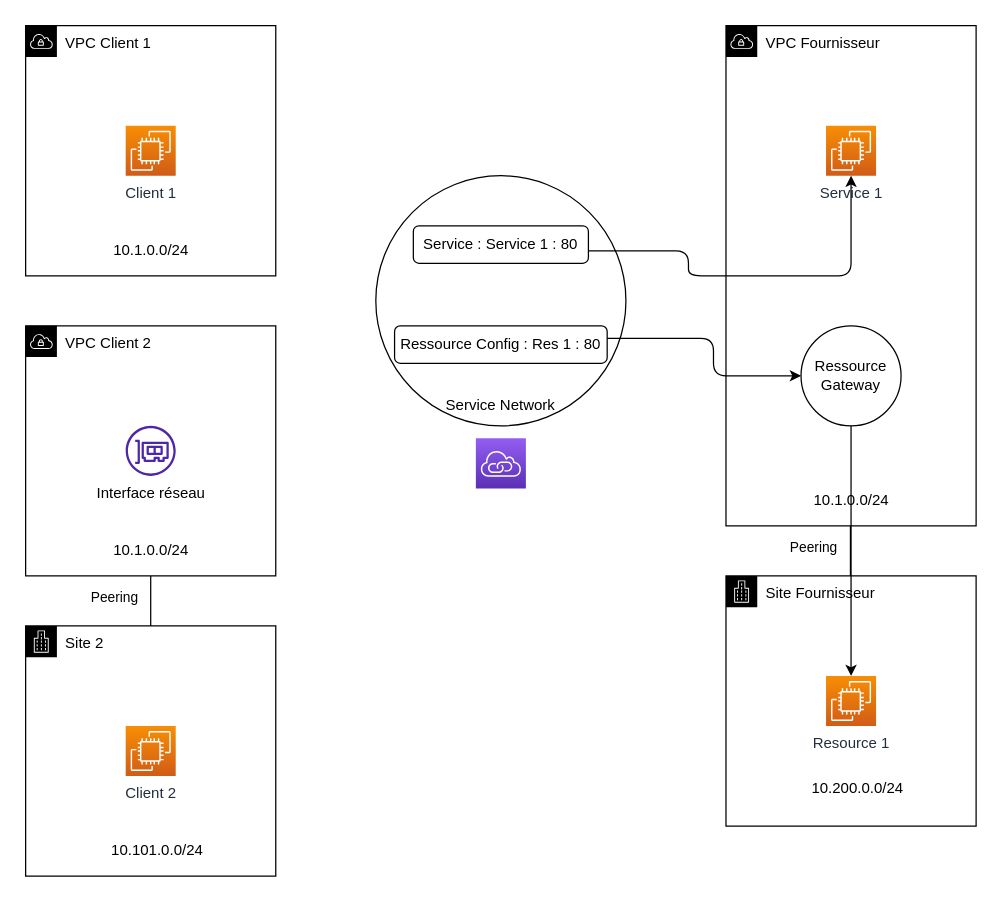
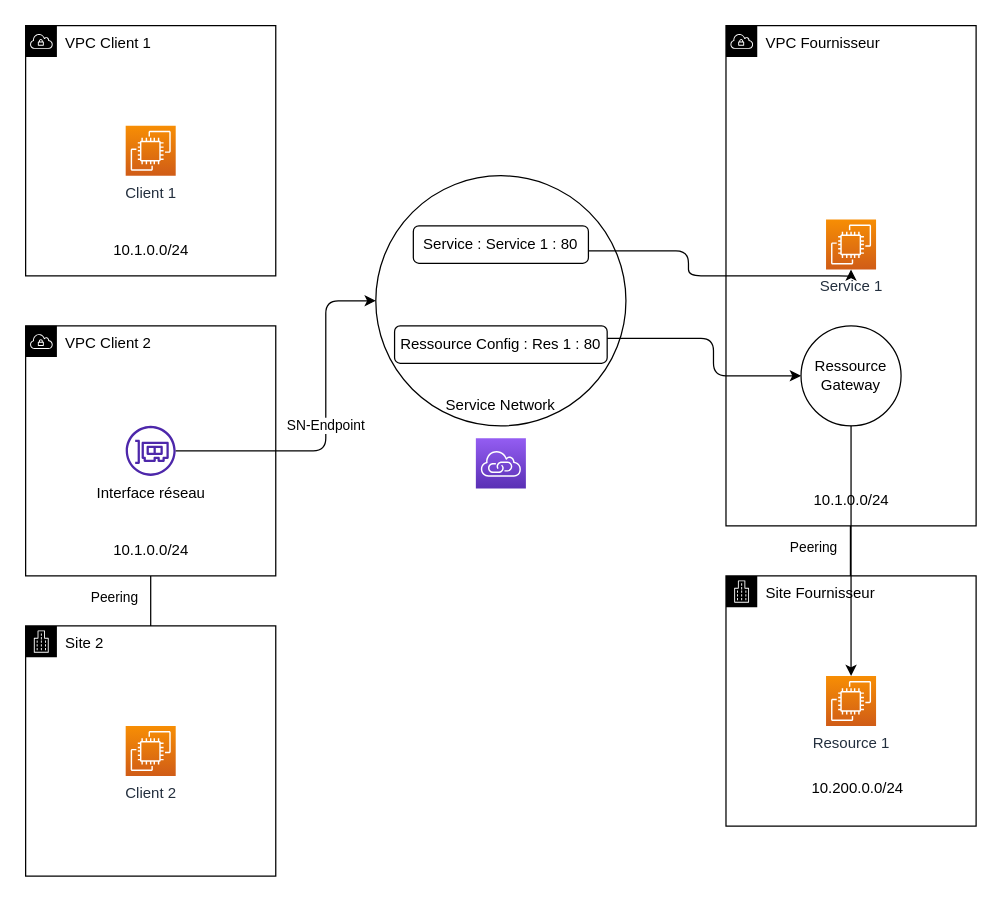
node "Service 1": moved (851, 151) -> (851, 244)
edge "Interface réseau" -> "Service Network": added, label "SN-Endpoint"
node "10.101.0.0/24": removed
